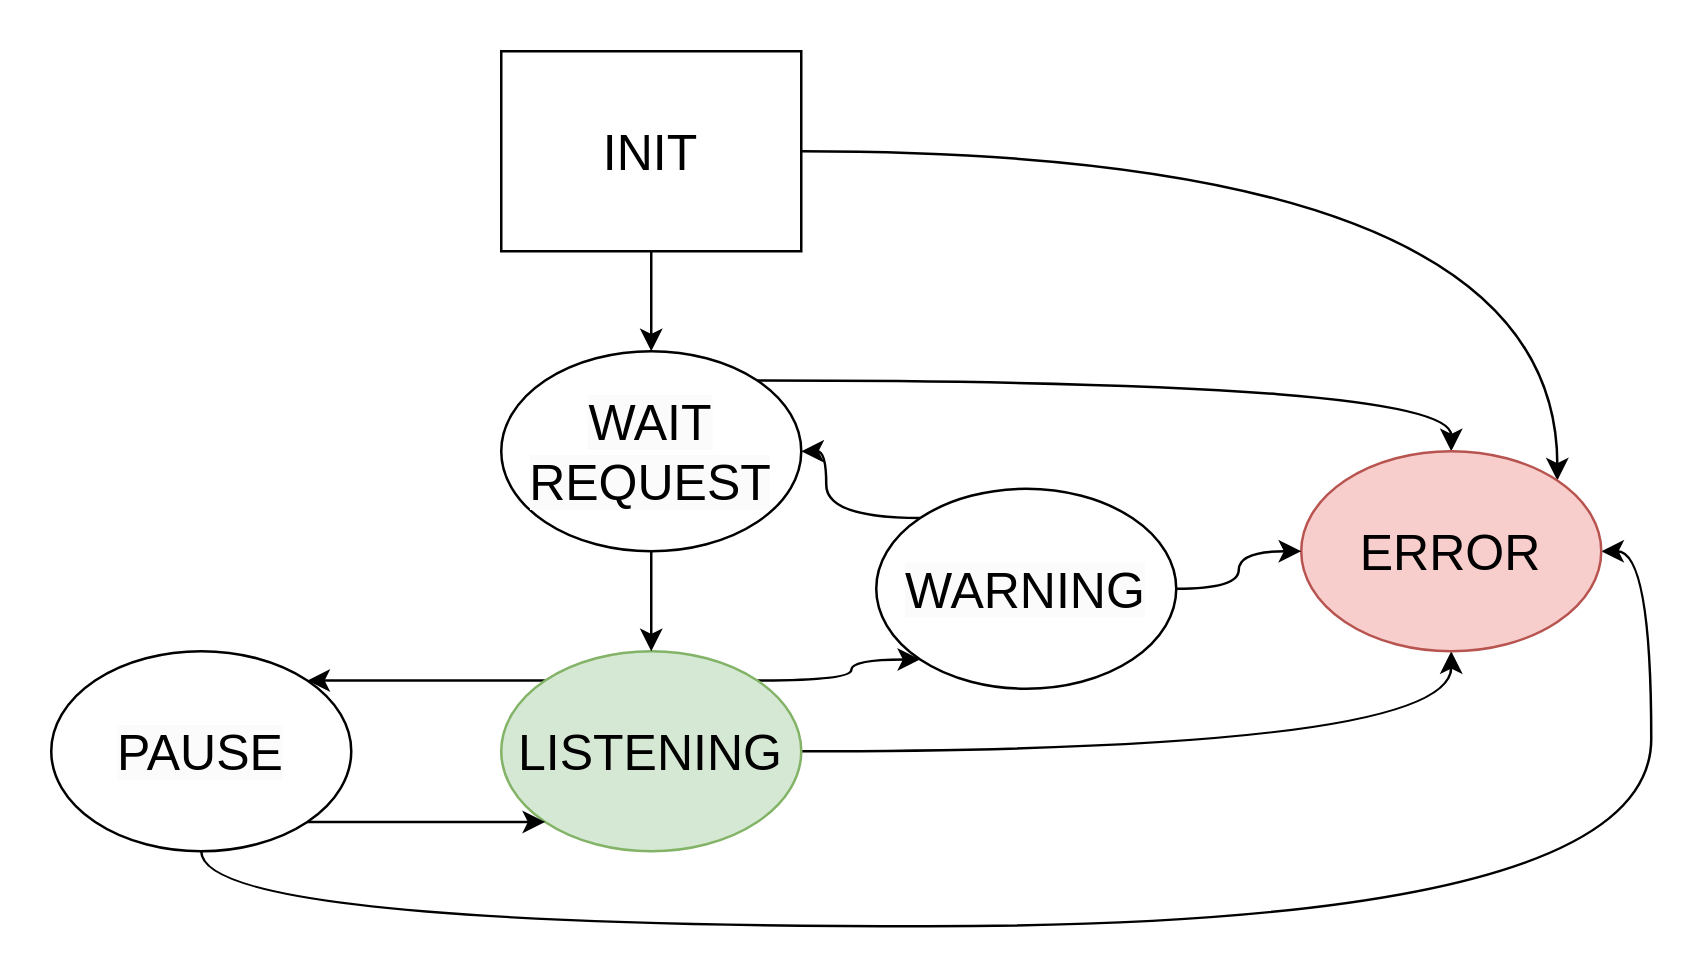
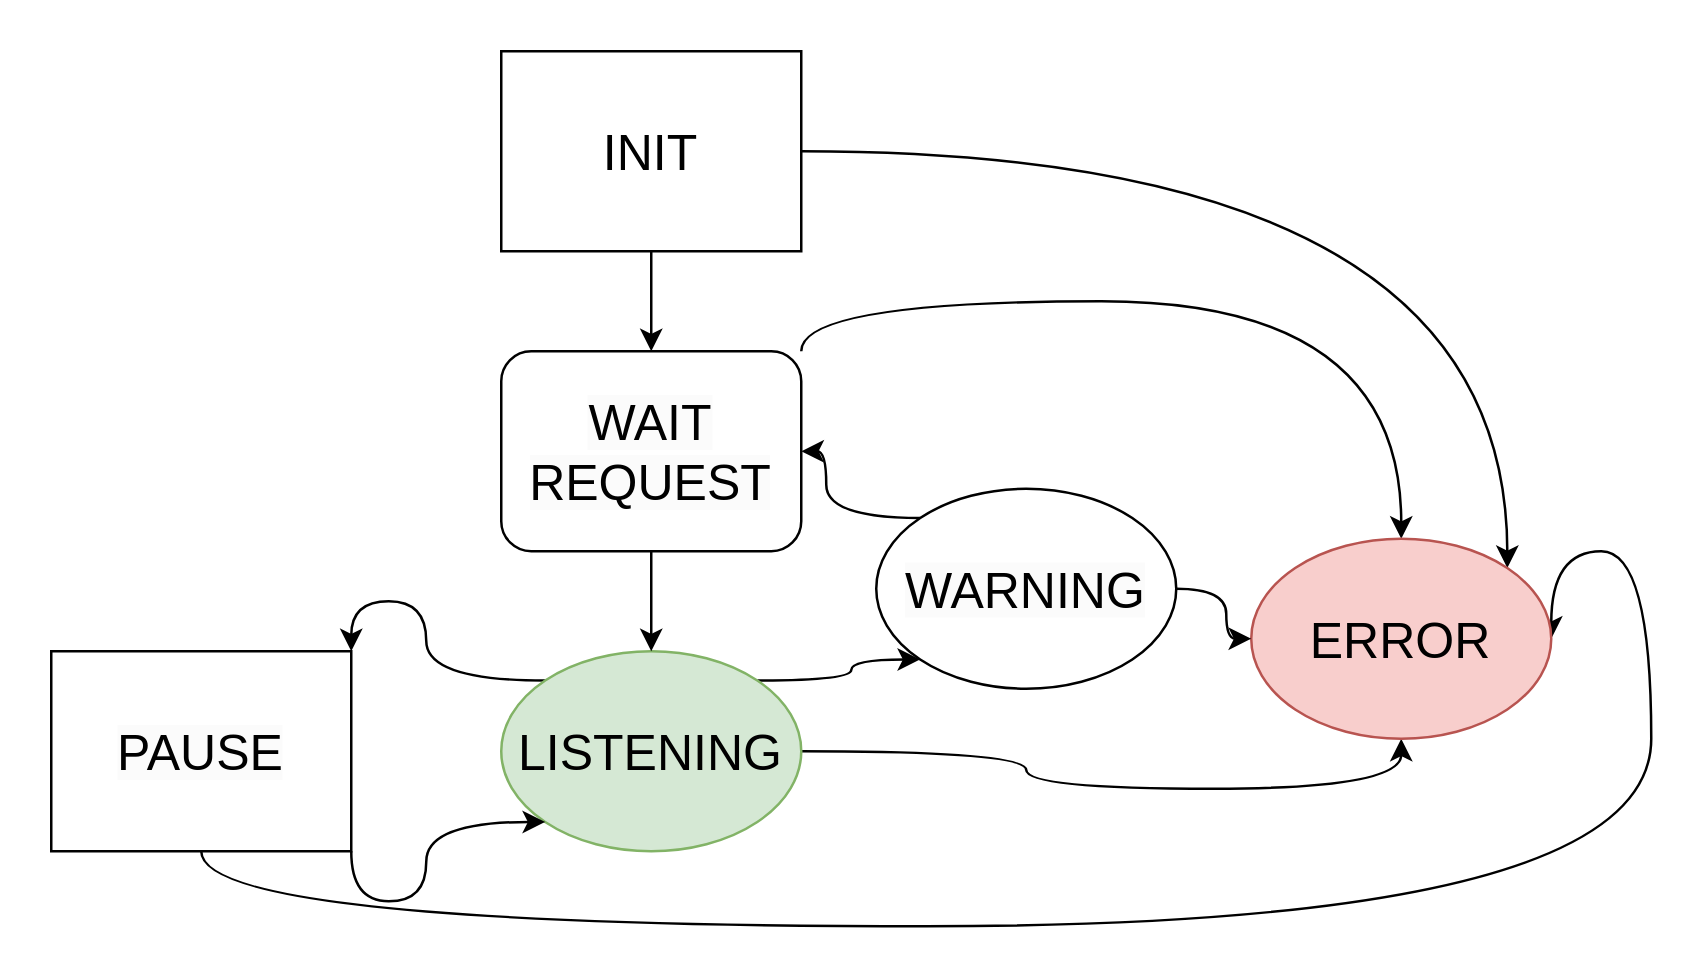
node "WAIT REQUEST": shape ellipse -> rounded rectangle
node "ERROR": moved (1451, 551) -> (1401, 639)
node "PAUSE": shape ellipse -> rectangle
